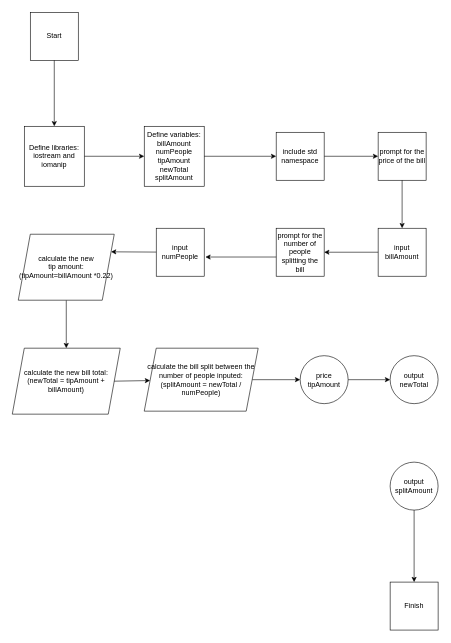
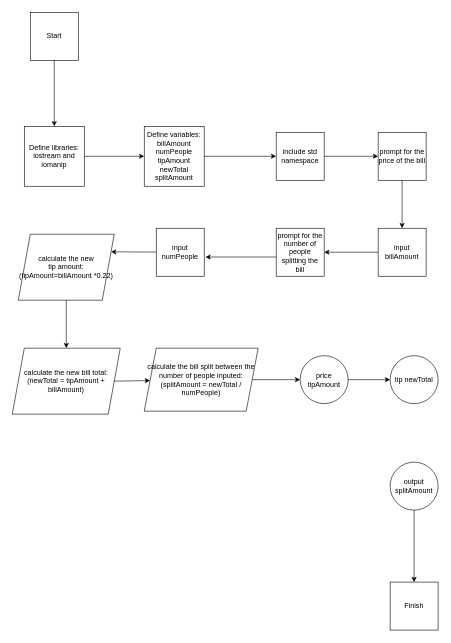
node "output newTotal": label "output newTotal" -> "tip newTotal"
